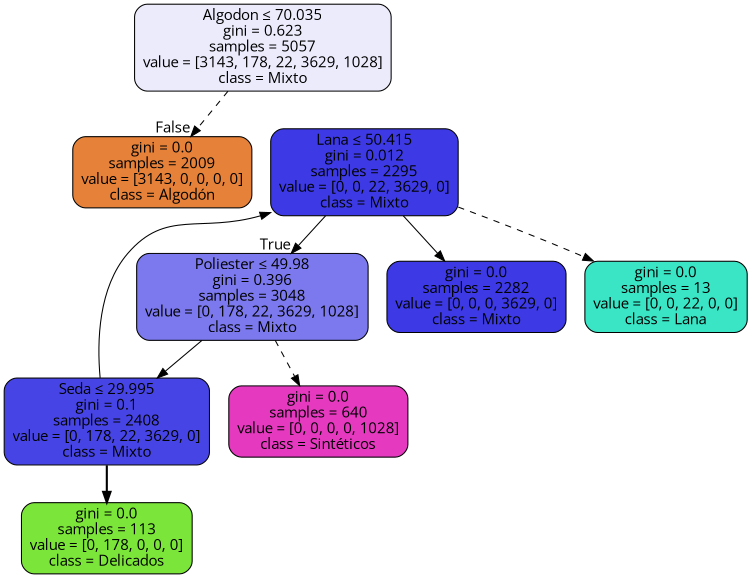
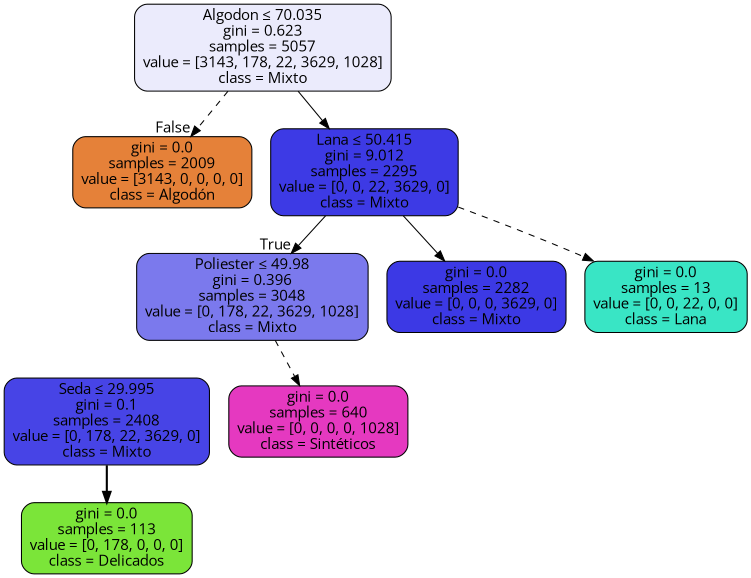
node "Lana ≤ 50.415": text "gini = 0.012" -> "gini = 9.012"
edge "Seda ≤ 29.995" -> "Lana ≤ 50.415": now "Algodon ≤ 70.035" -> "Lana ≤ 50.415"
edge "Poliester ≤ 49.98" -> "Seda ≤ 29.995": removed
